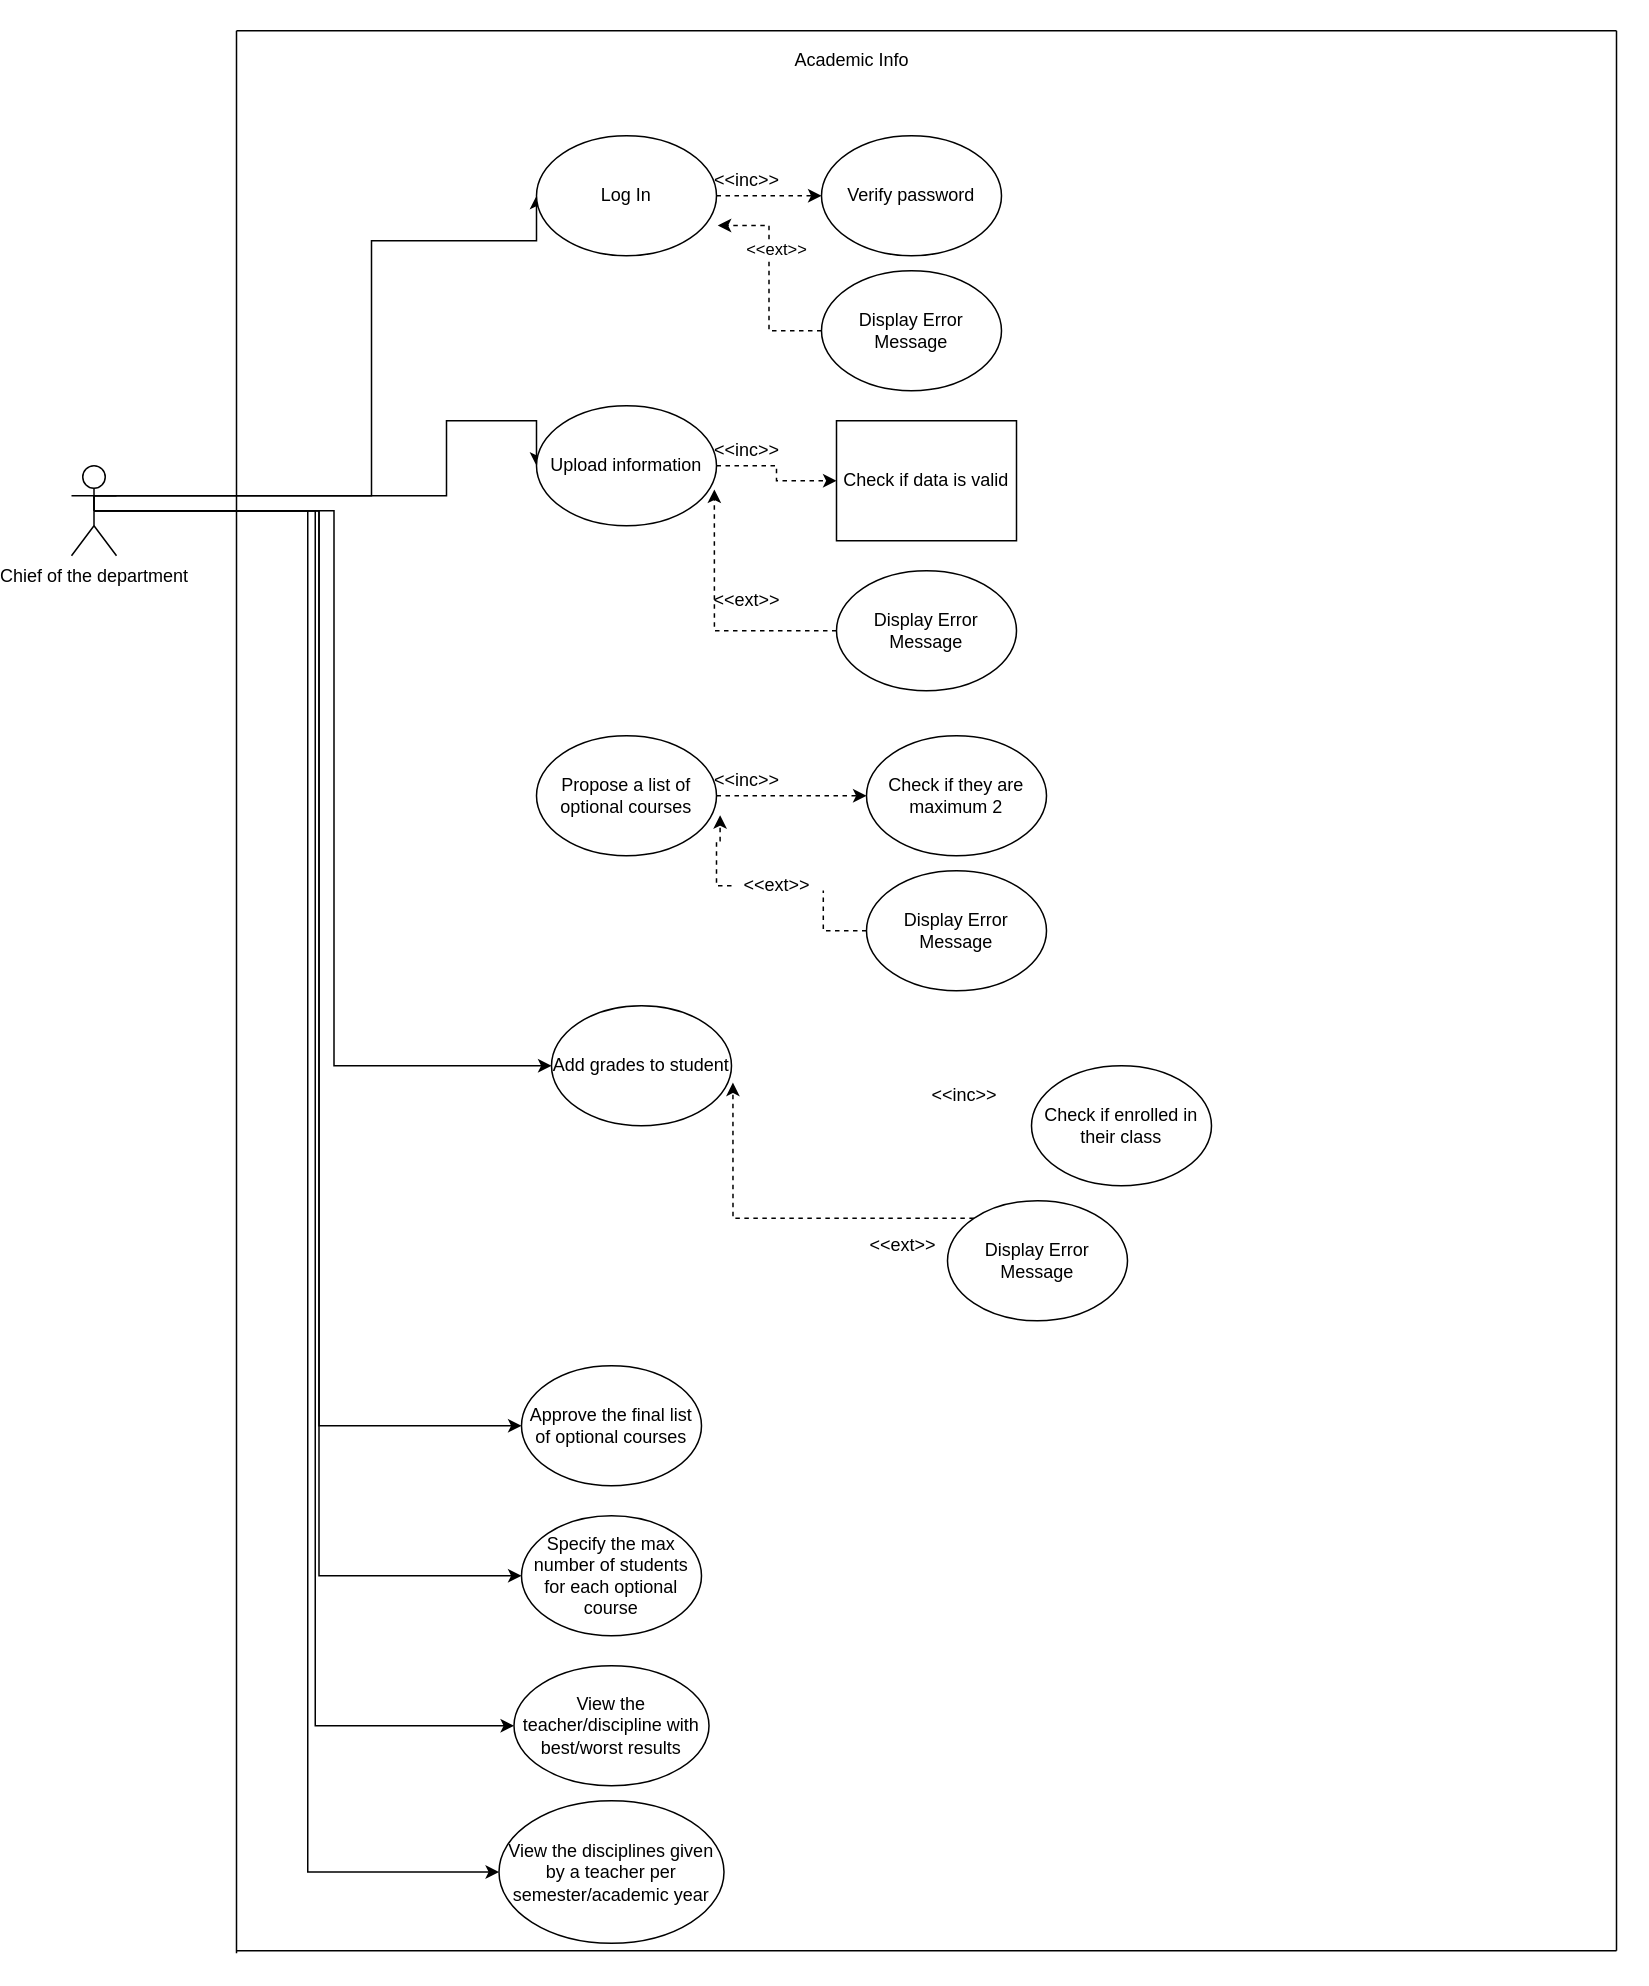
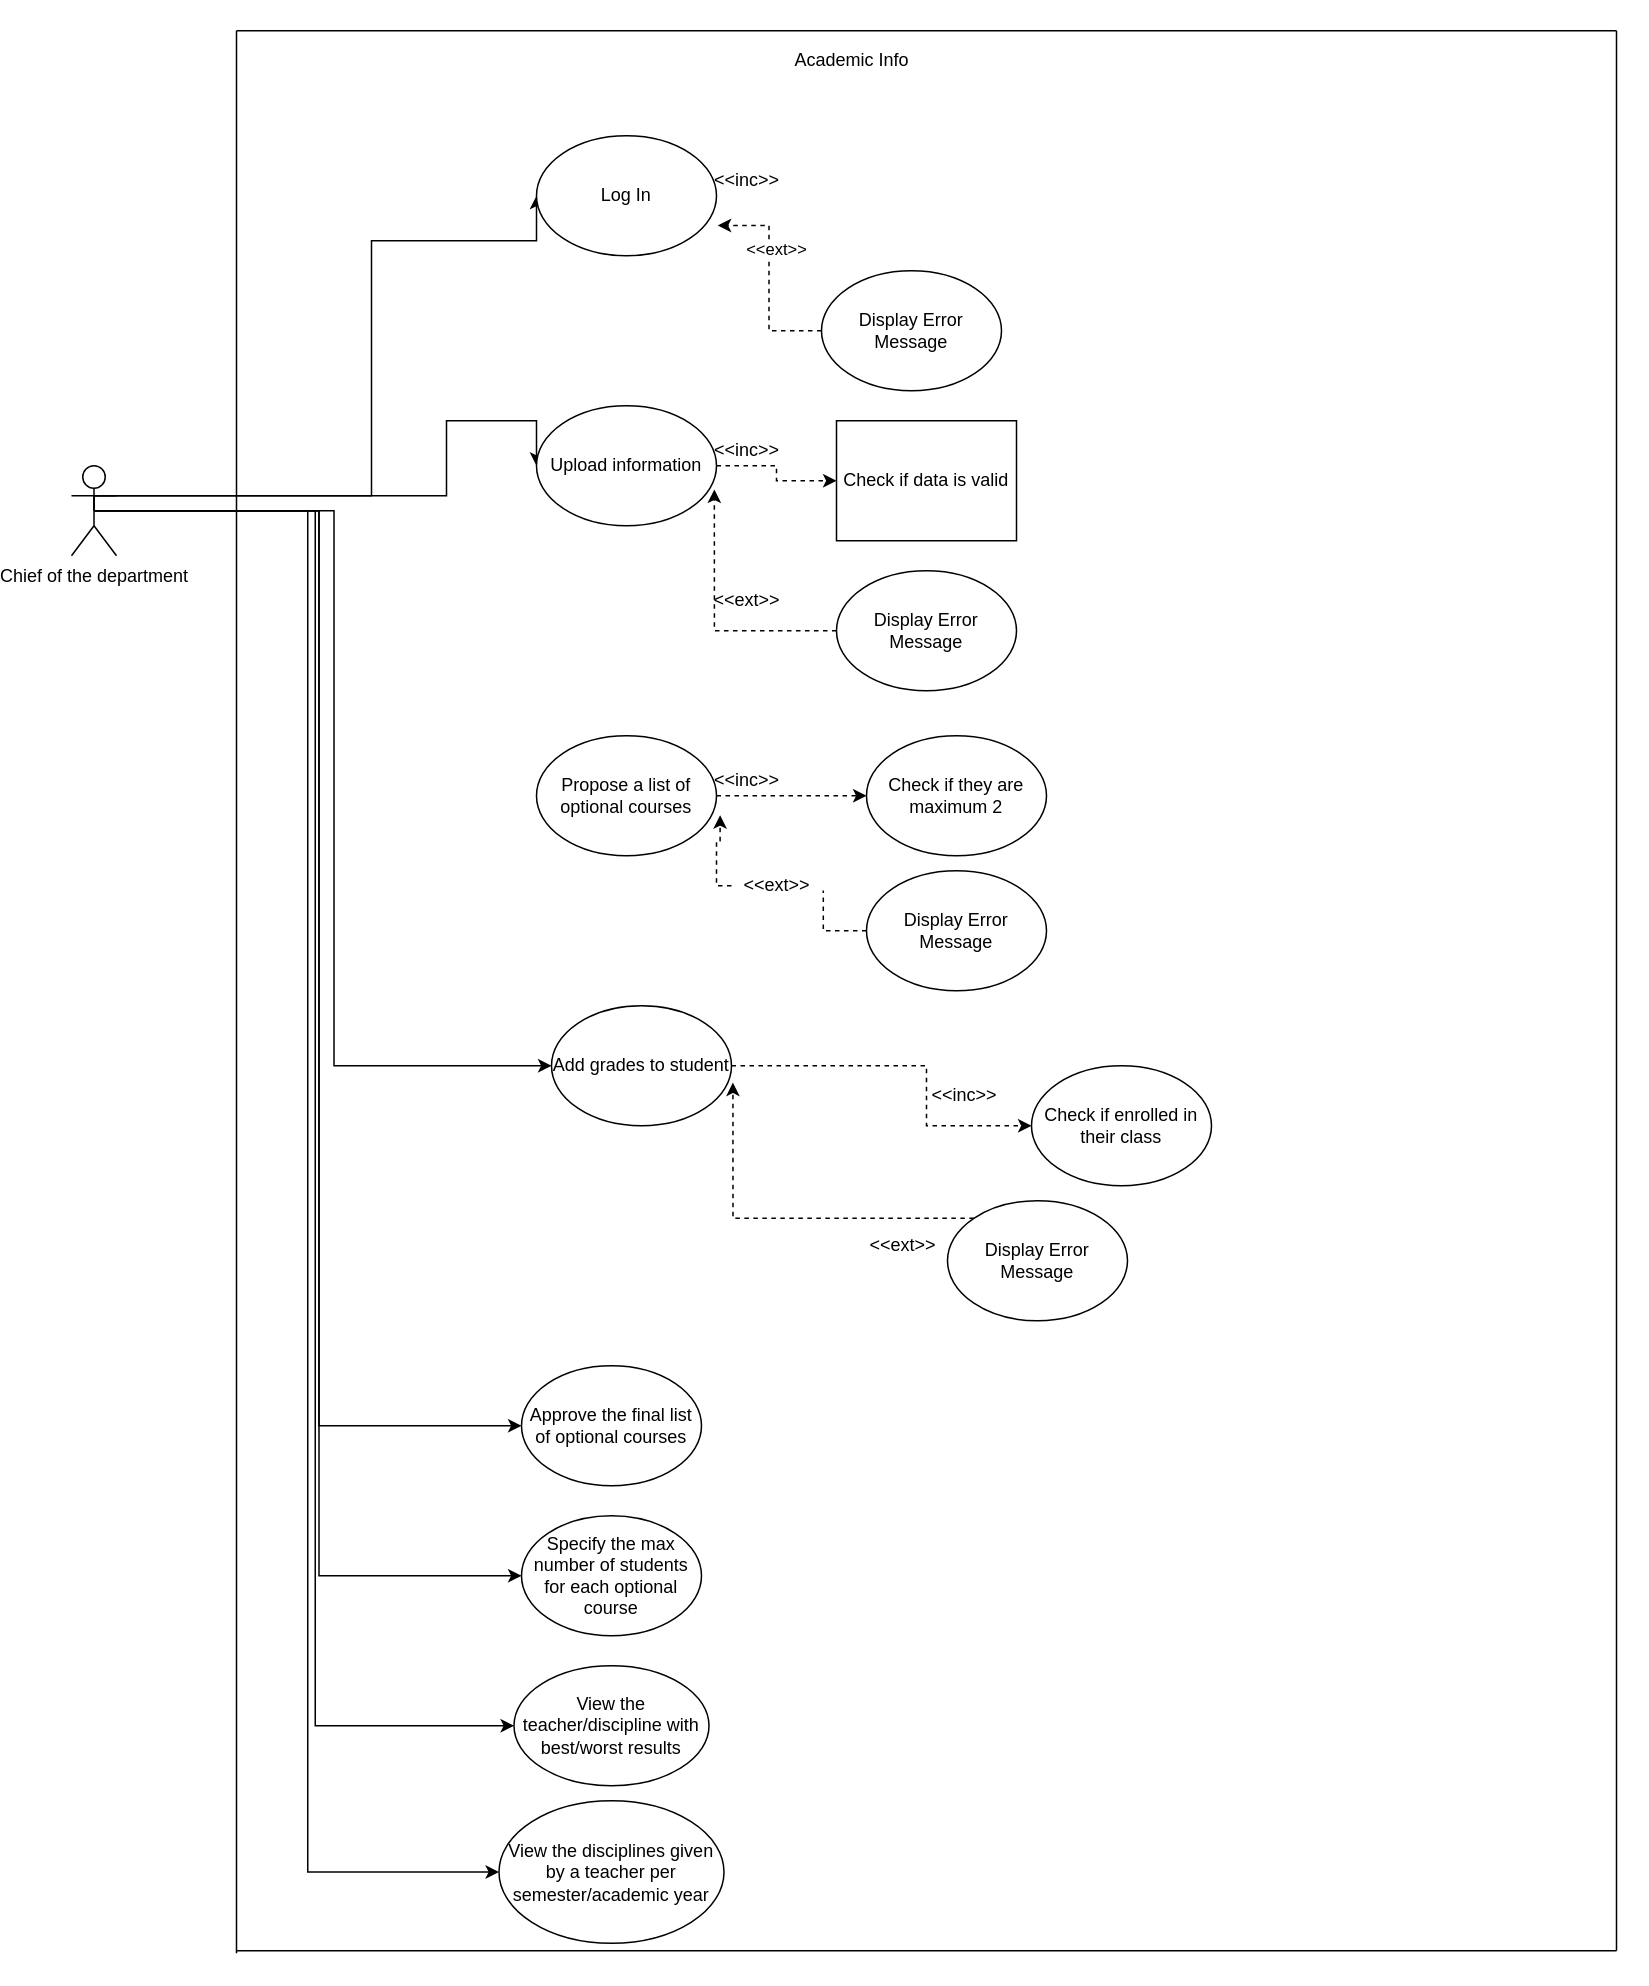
edge "Log In" -> "Verify password": removed
node "Verify password": removed
edge "Add grades to student" -> "Check if enrolled in their class": added
